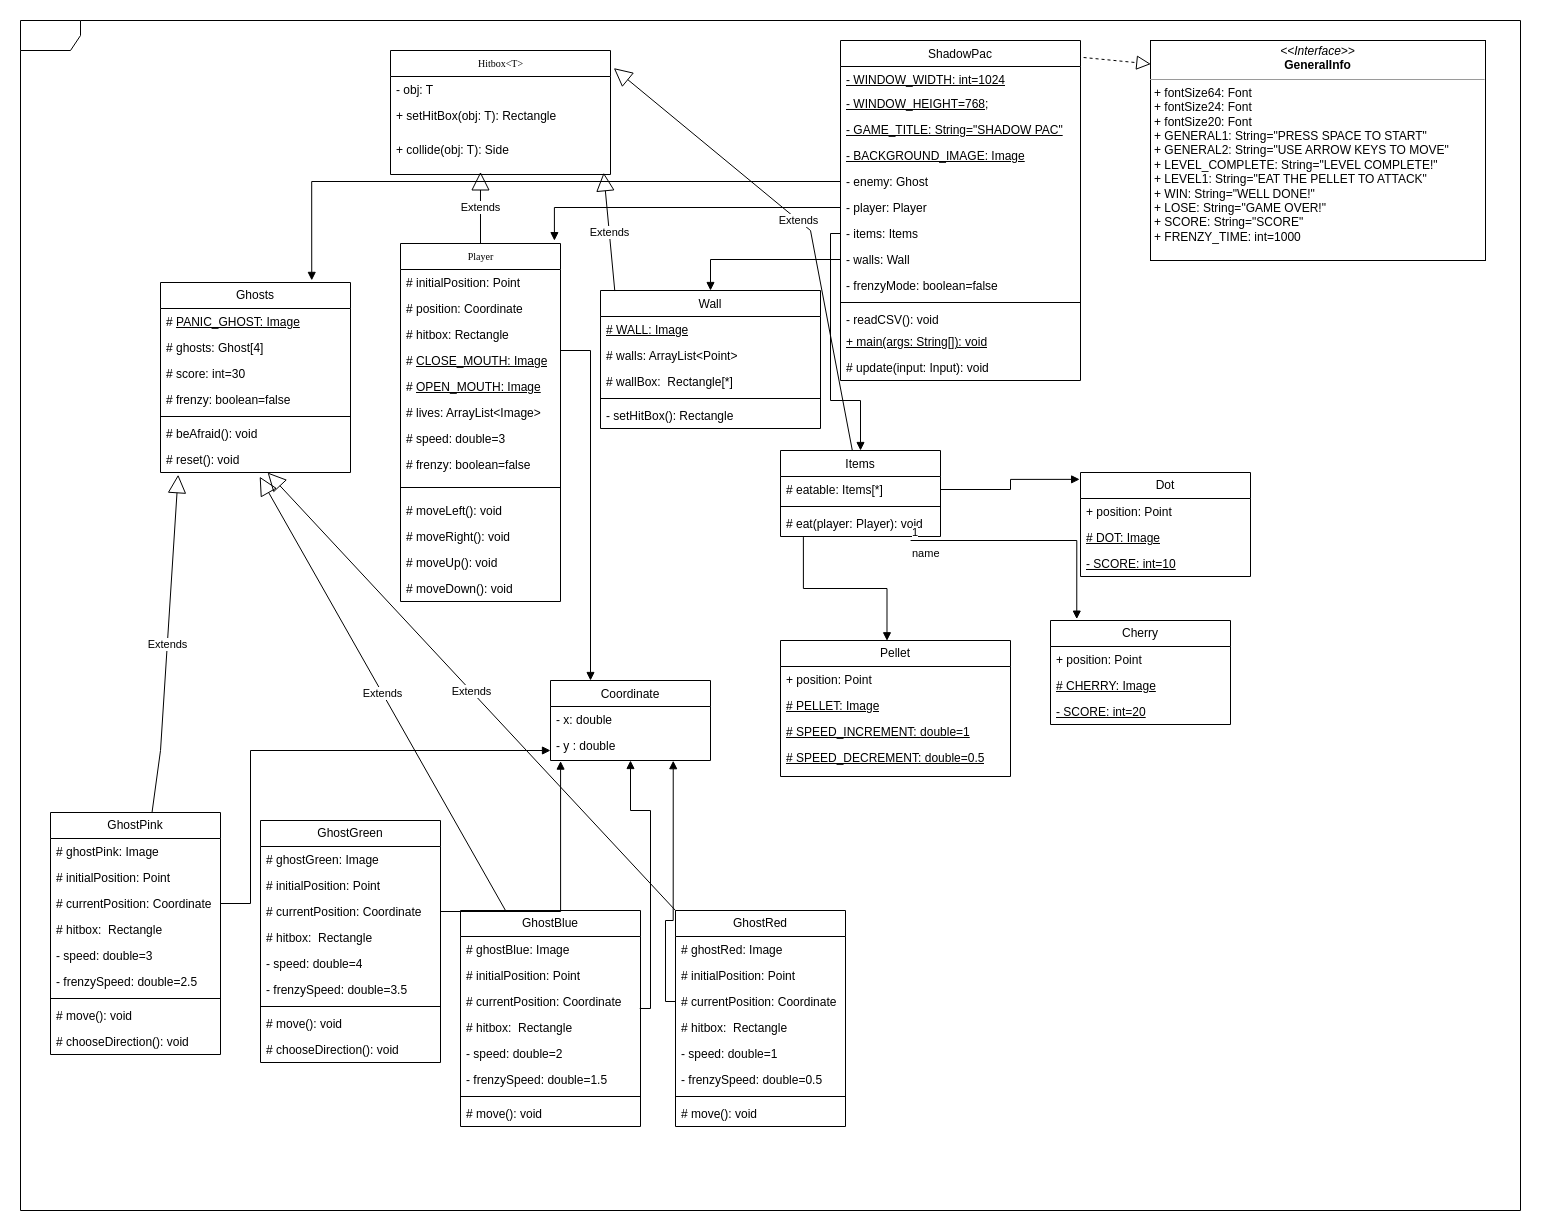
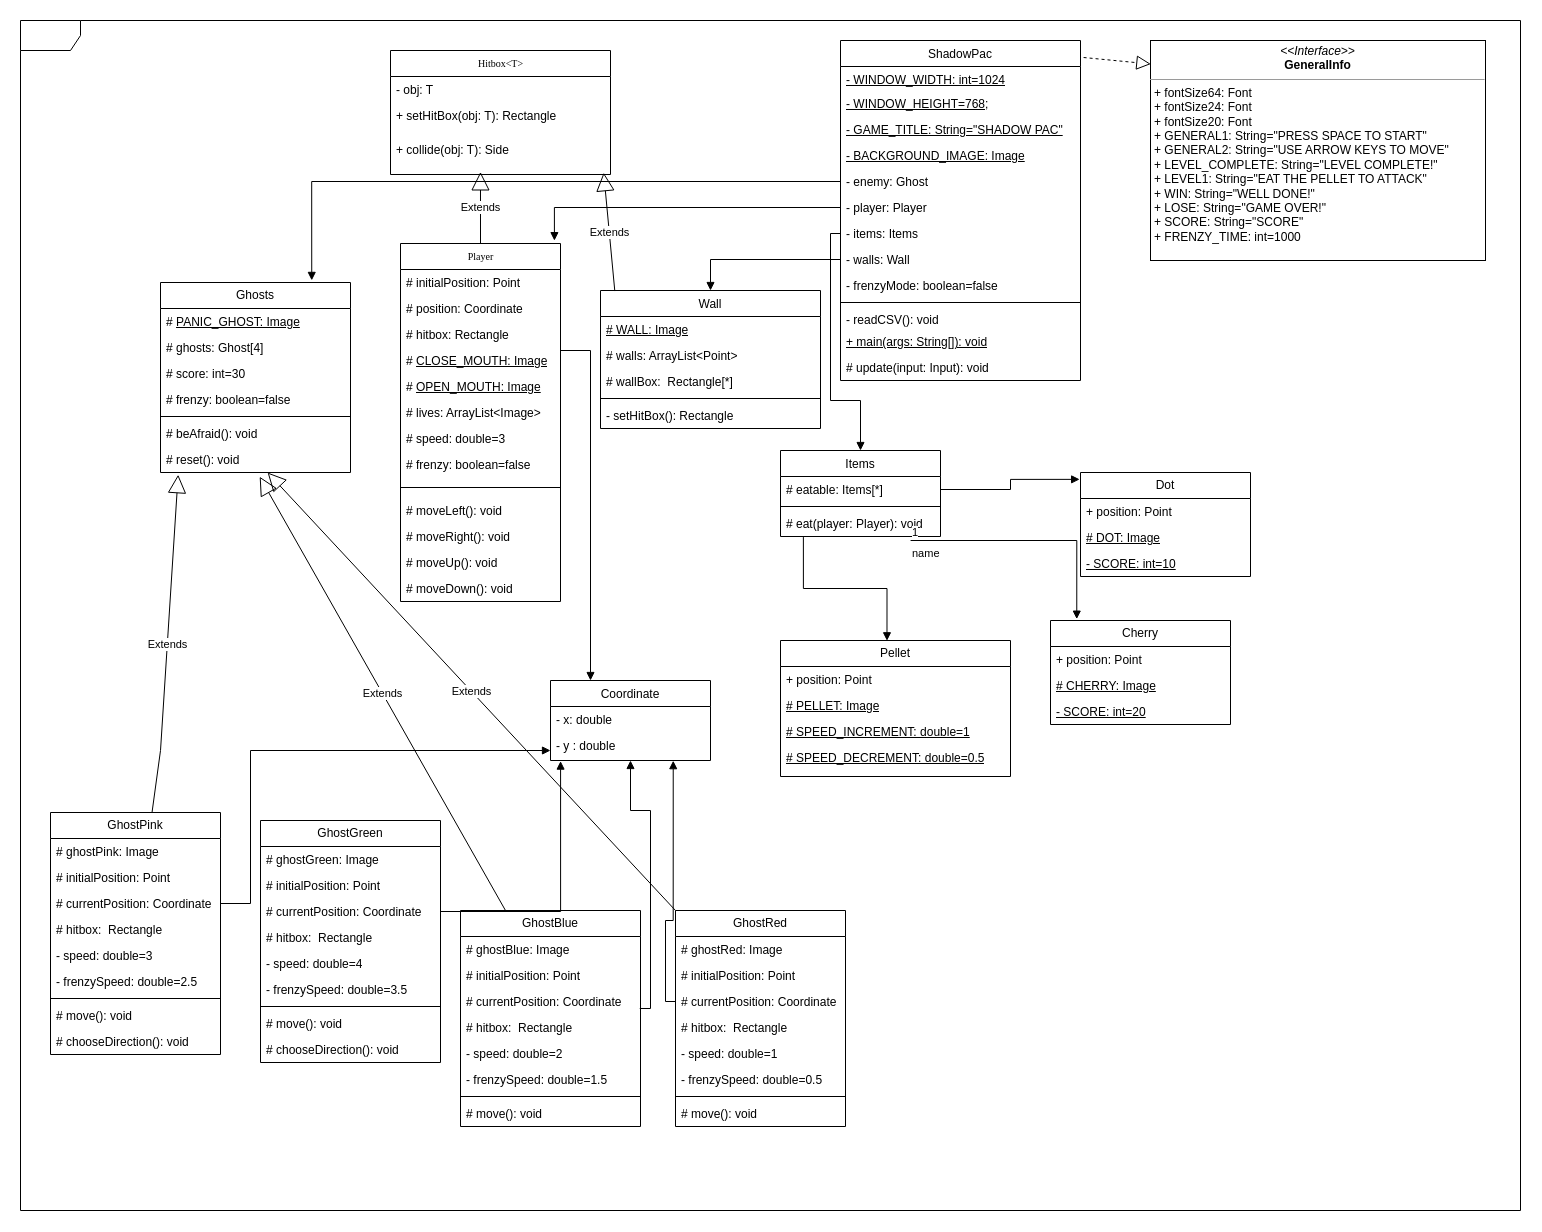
edge "Items" -> "Hitbox<T>": removed, label "Extends"
